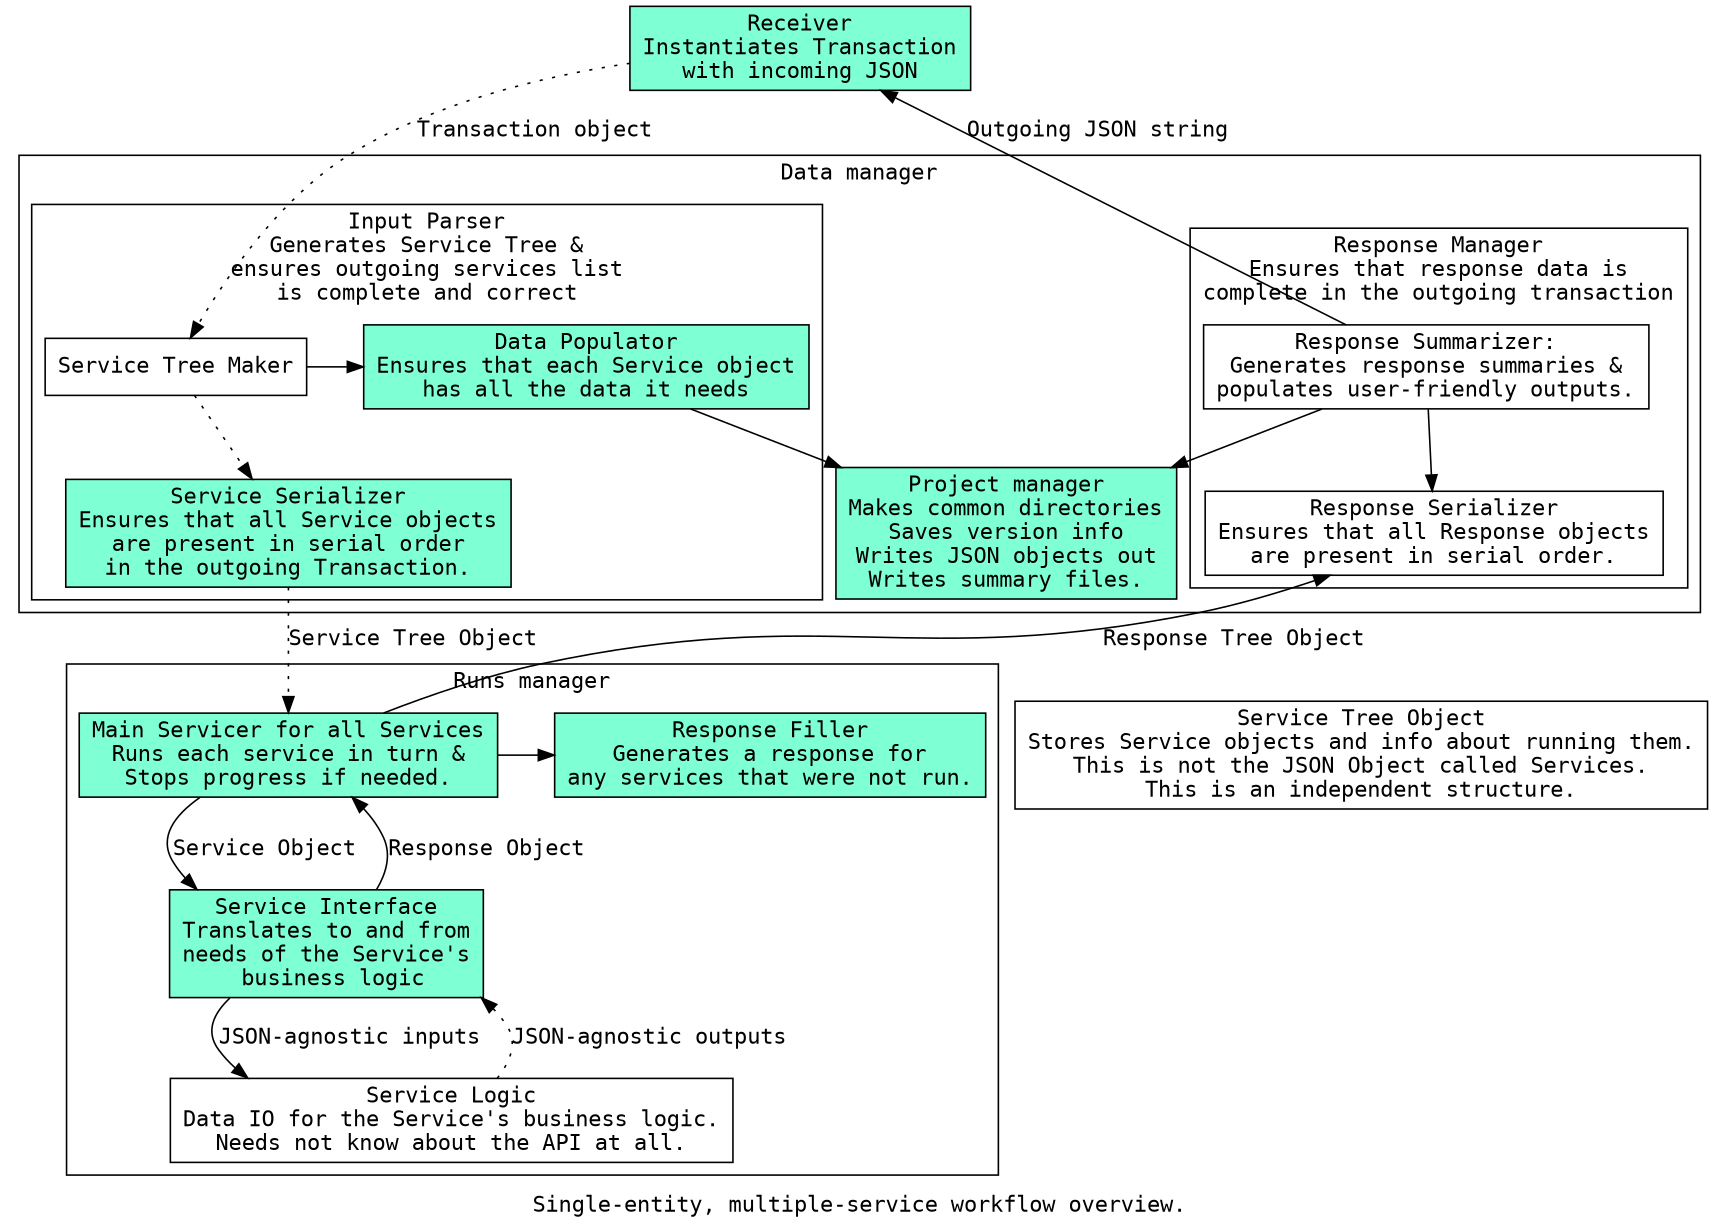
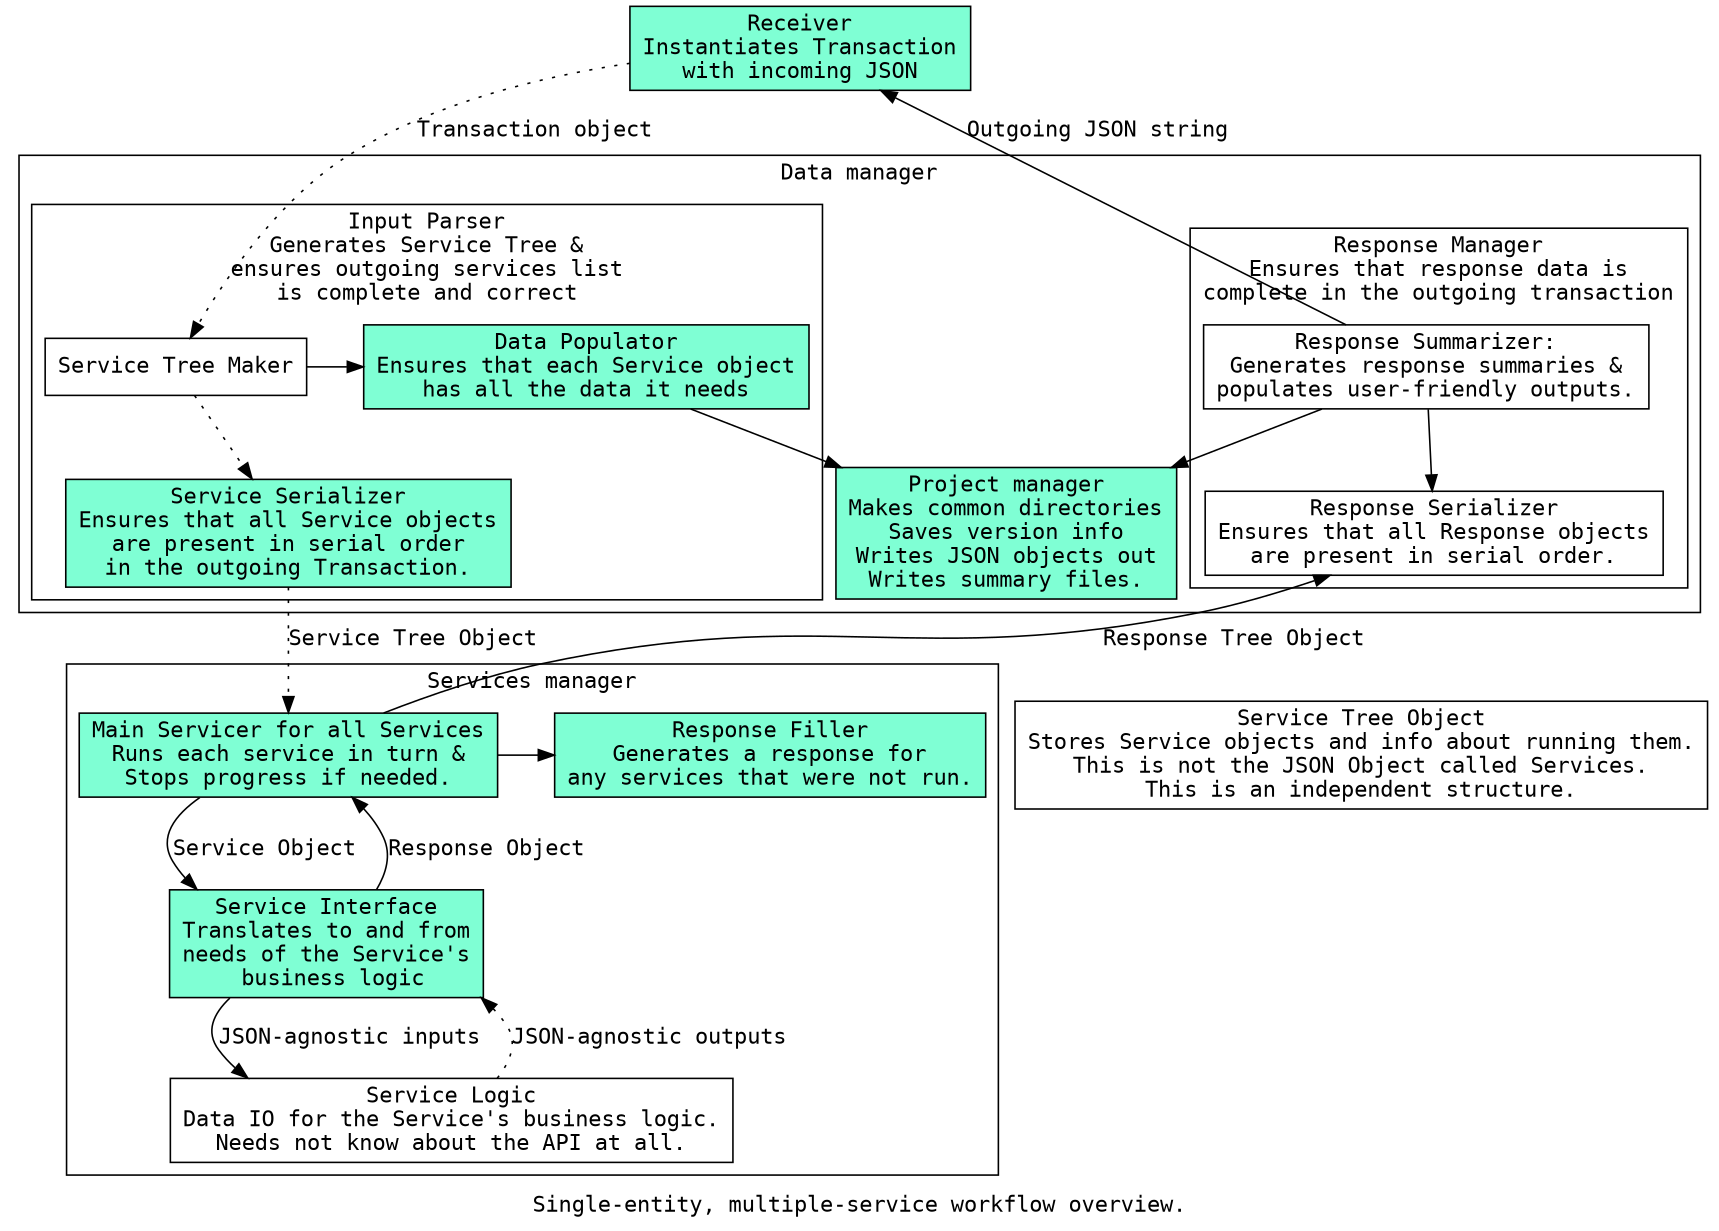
cluster "Runs manager": label "Runs manager" -> "Services manager"
